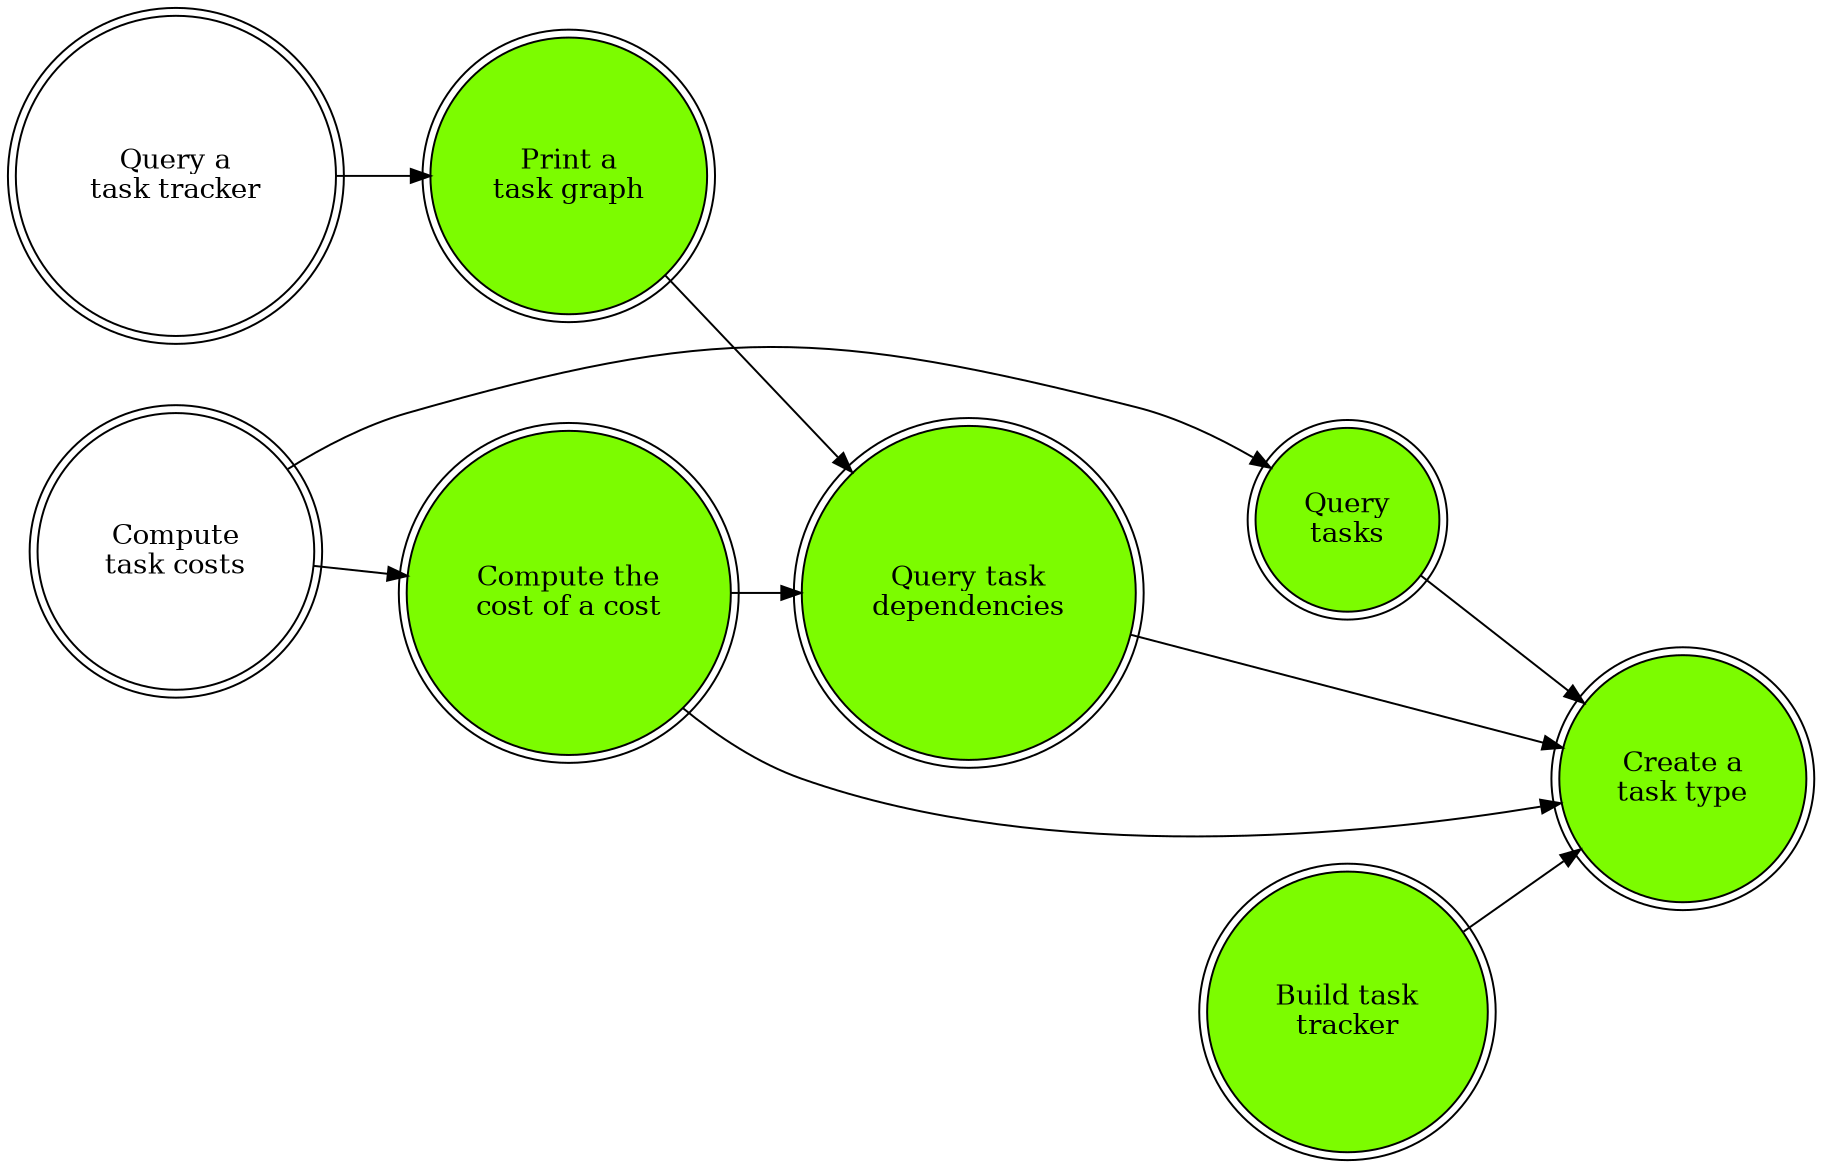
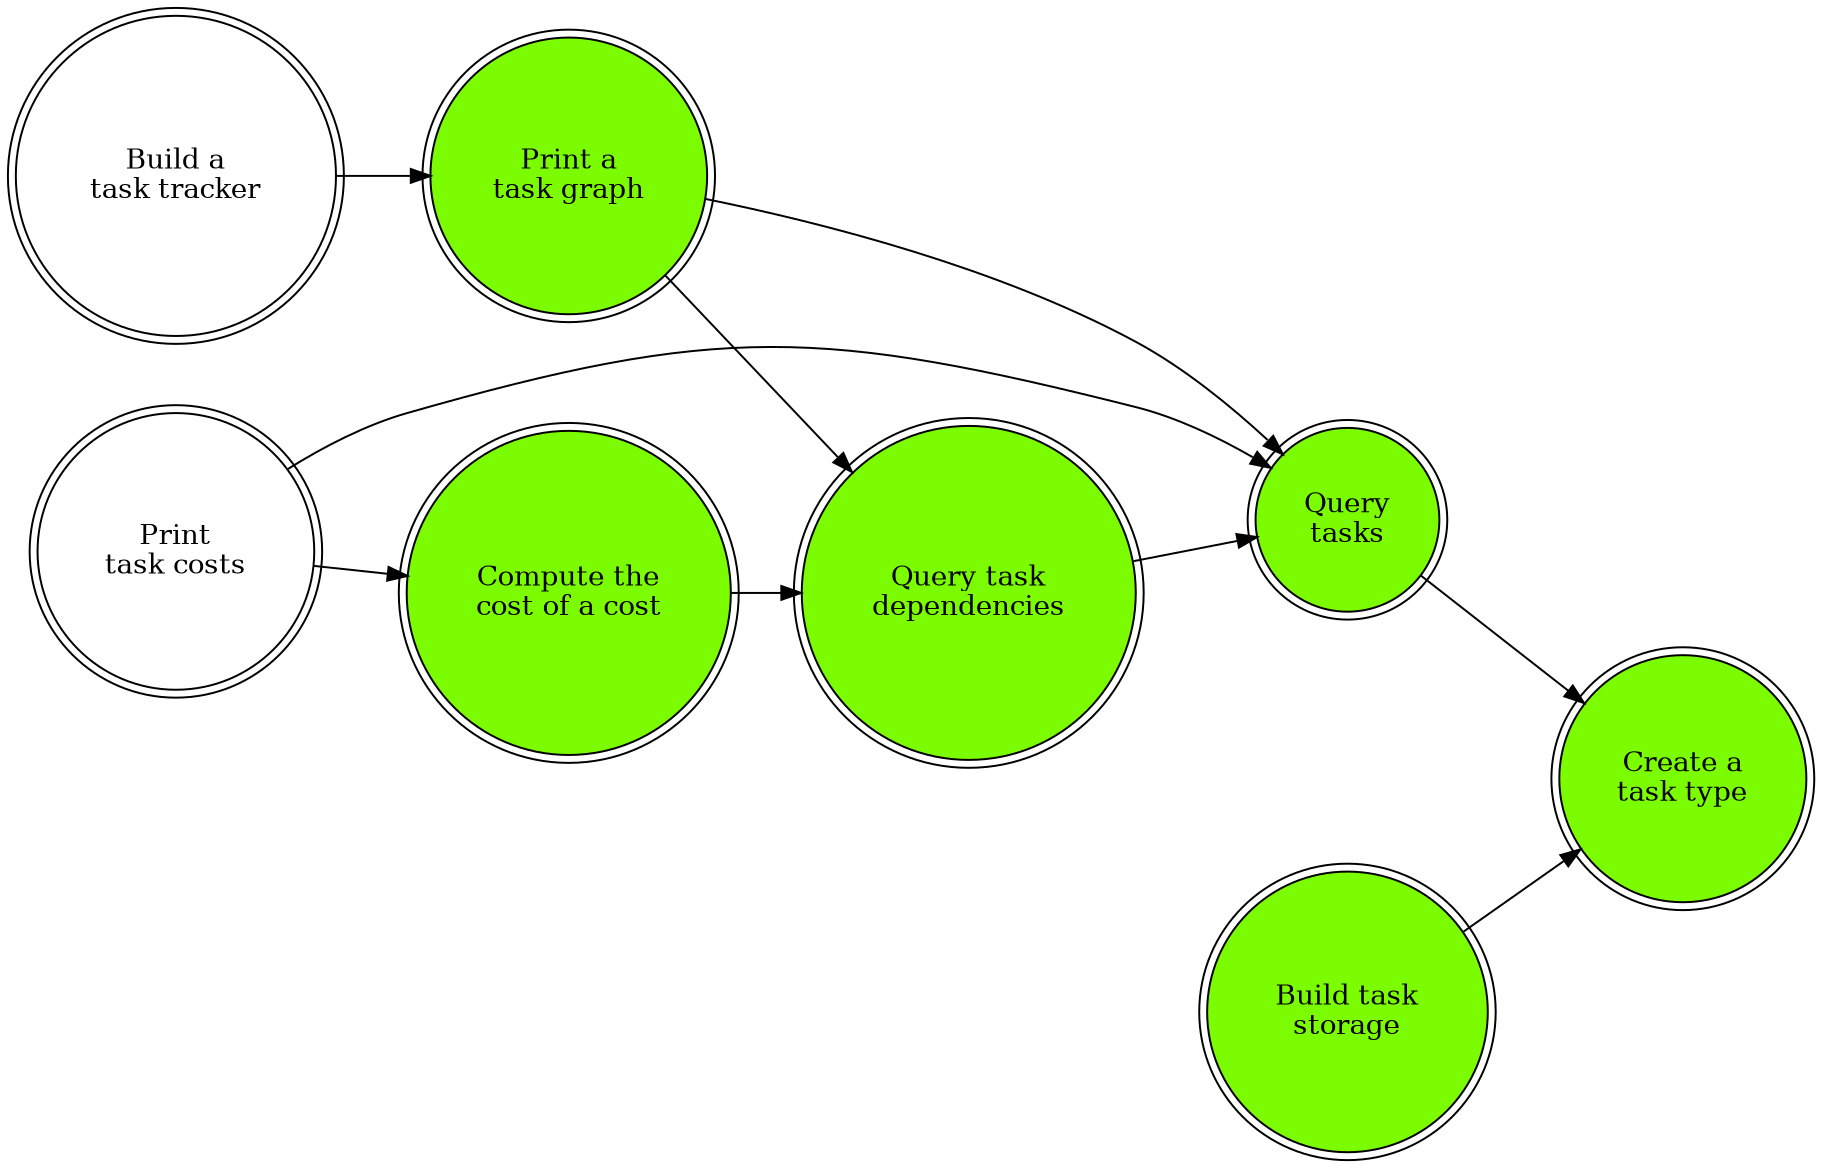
node "Query a task tracker": label "Query a task tracker" -> "Build a task tracker"
edge "Print a task graph" -> "Query tasks": added
node "Compute task costs": label "Compute task costs" -> "Print task costs"
edge "Query task dependencies" -> "Create a task type": now "Query task dependencies" -> "Query tasks"
edge "Compute the cost of a cost" -> "Create a task type": removed
node "Build task tracker": label "Build task tracker" -> "Build task storage"
